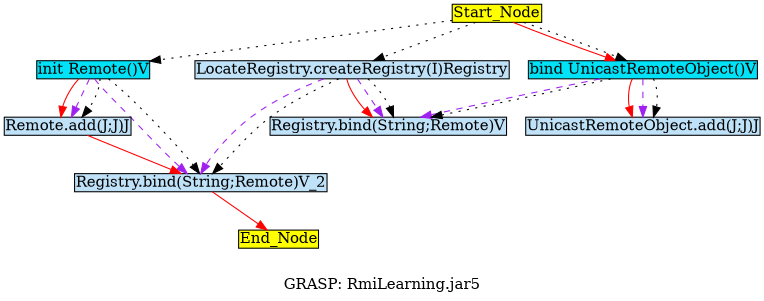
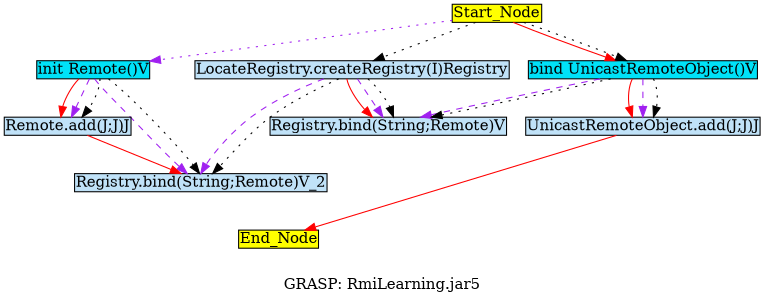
edge "Start_Node" -> "init Remote()V": color black -> purple
edge "Registry.bind(String;Remote)V_2" -> "End_Node": now "UnicastRemoteObject.add(J;J)J" -> "End_Node"
